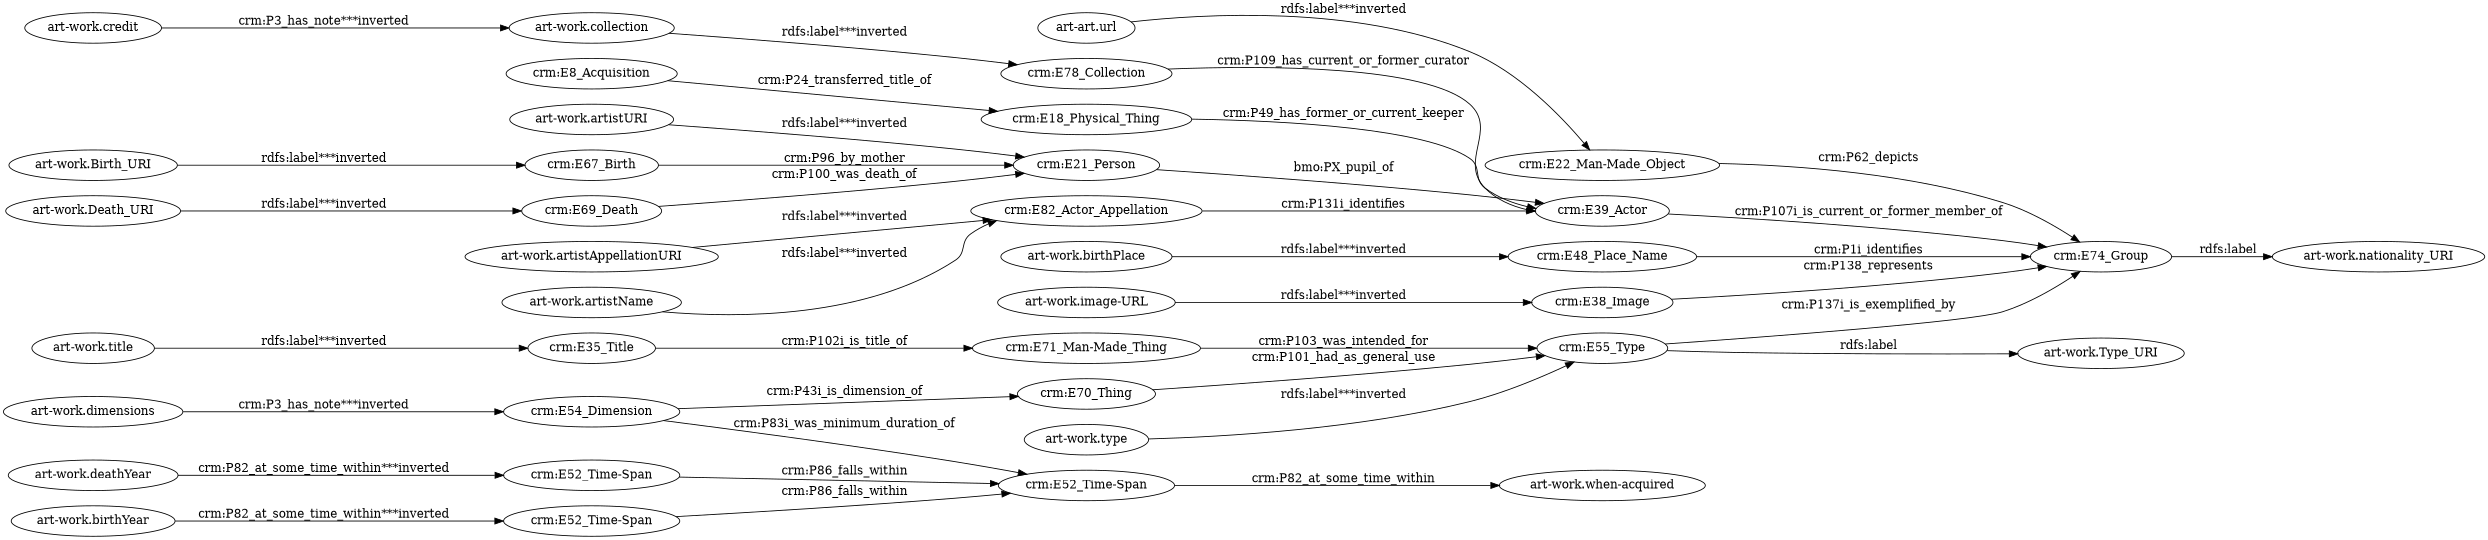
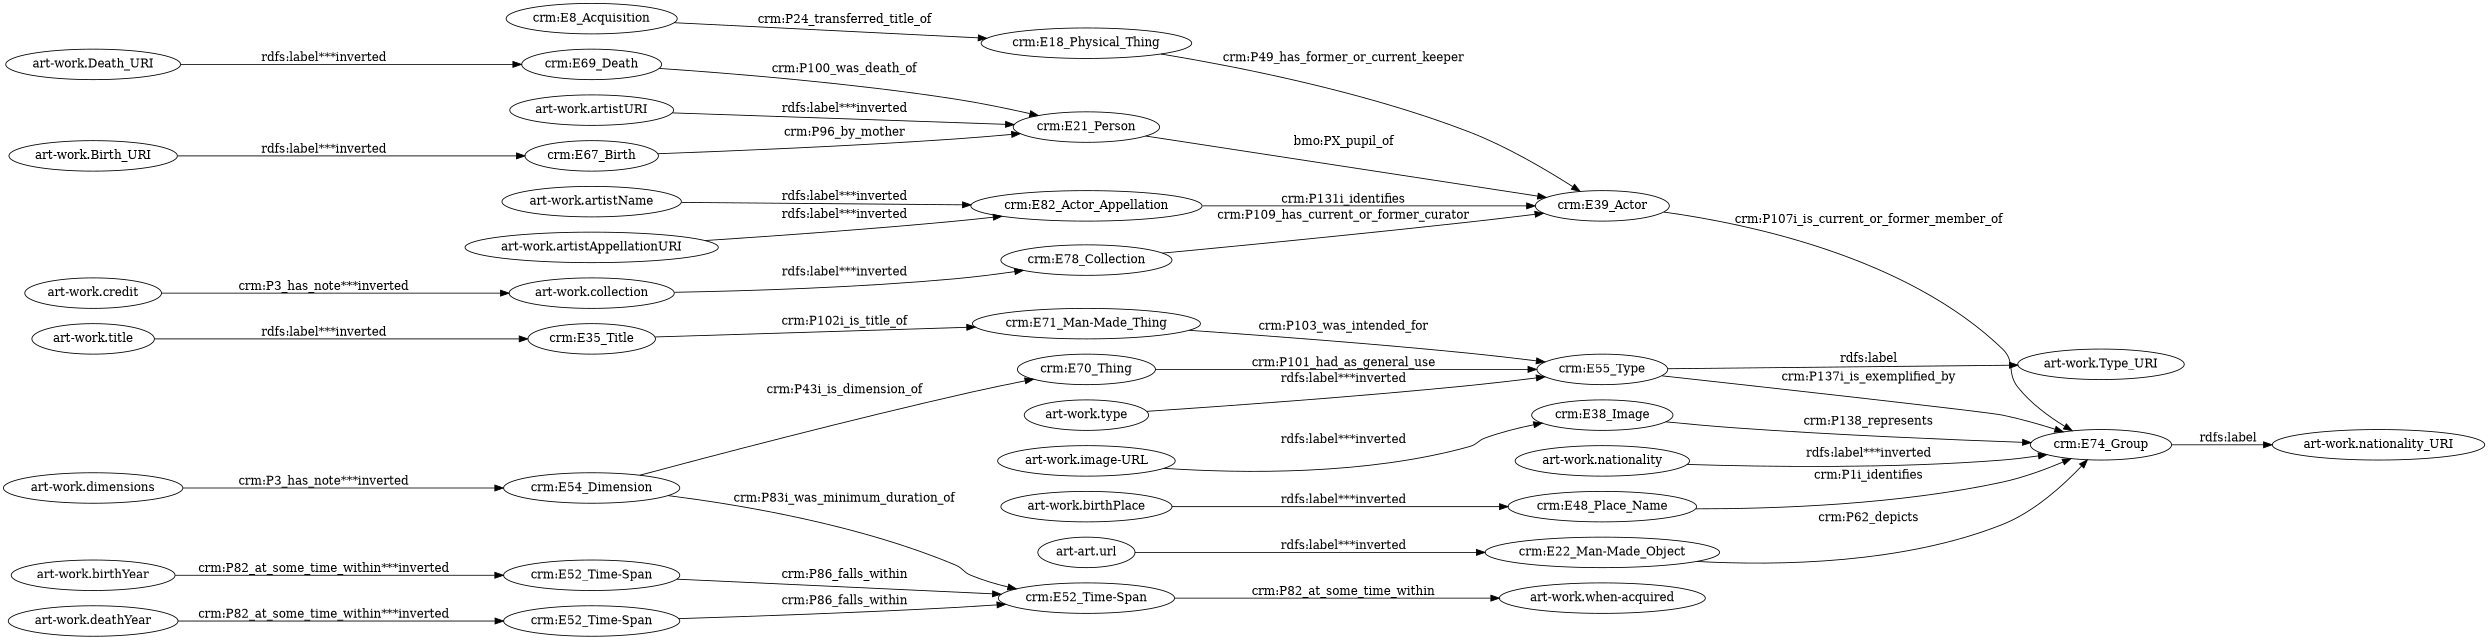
node "art-work.nationality": added
